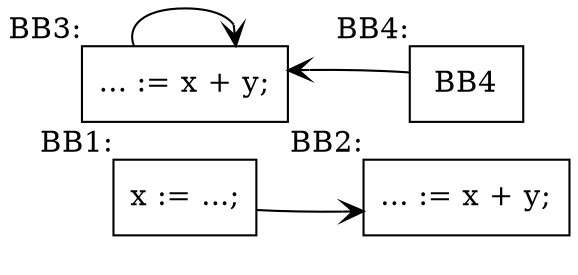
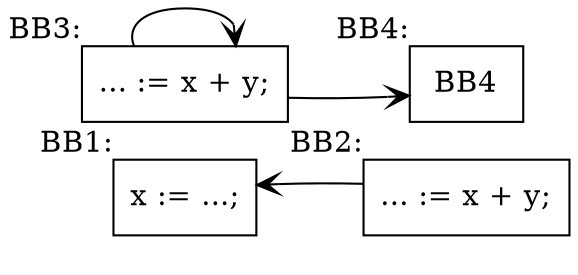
edge "BB4 BB4:" -> "... := x + y; BB3:": reversed
edge "x := ...; BB1:" -> "... := x + y; BB2:": reversed
